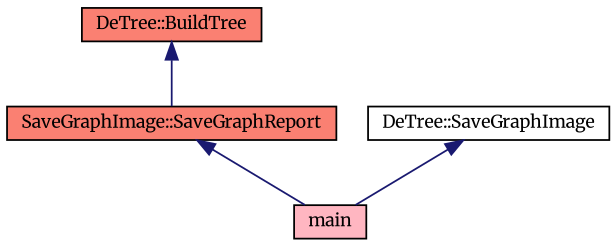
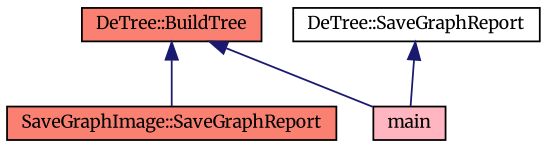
node "DeTree::SaveGraphImage": label "DeTree::SaveGraphImage" -> "DeTree::SaveGraphReport"
edge "main" -> "SaveGraphImage::SaveGraphReport": now "main" -> "DeTree::BuildTree"
